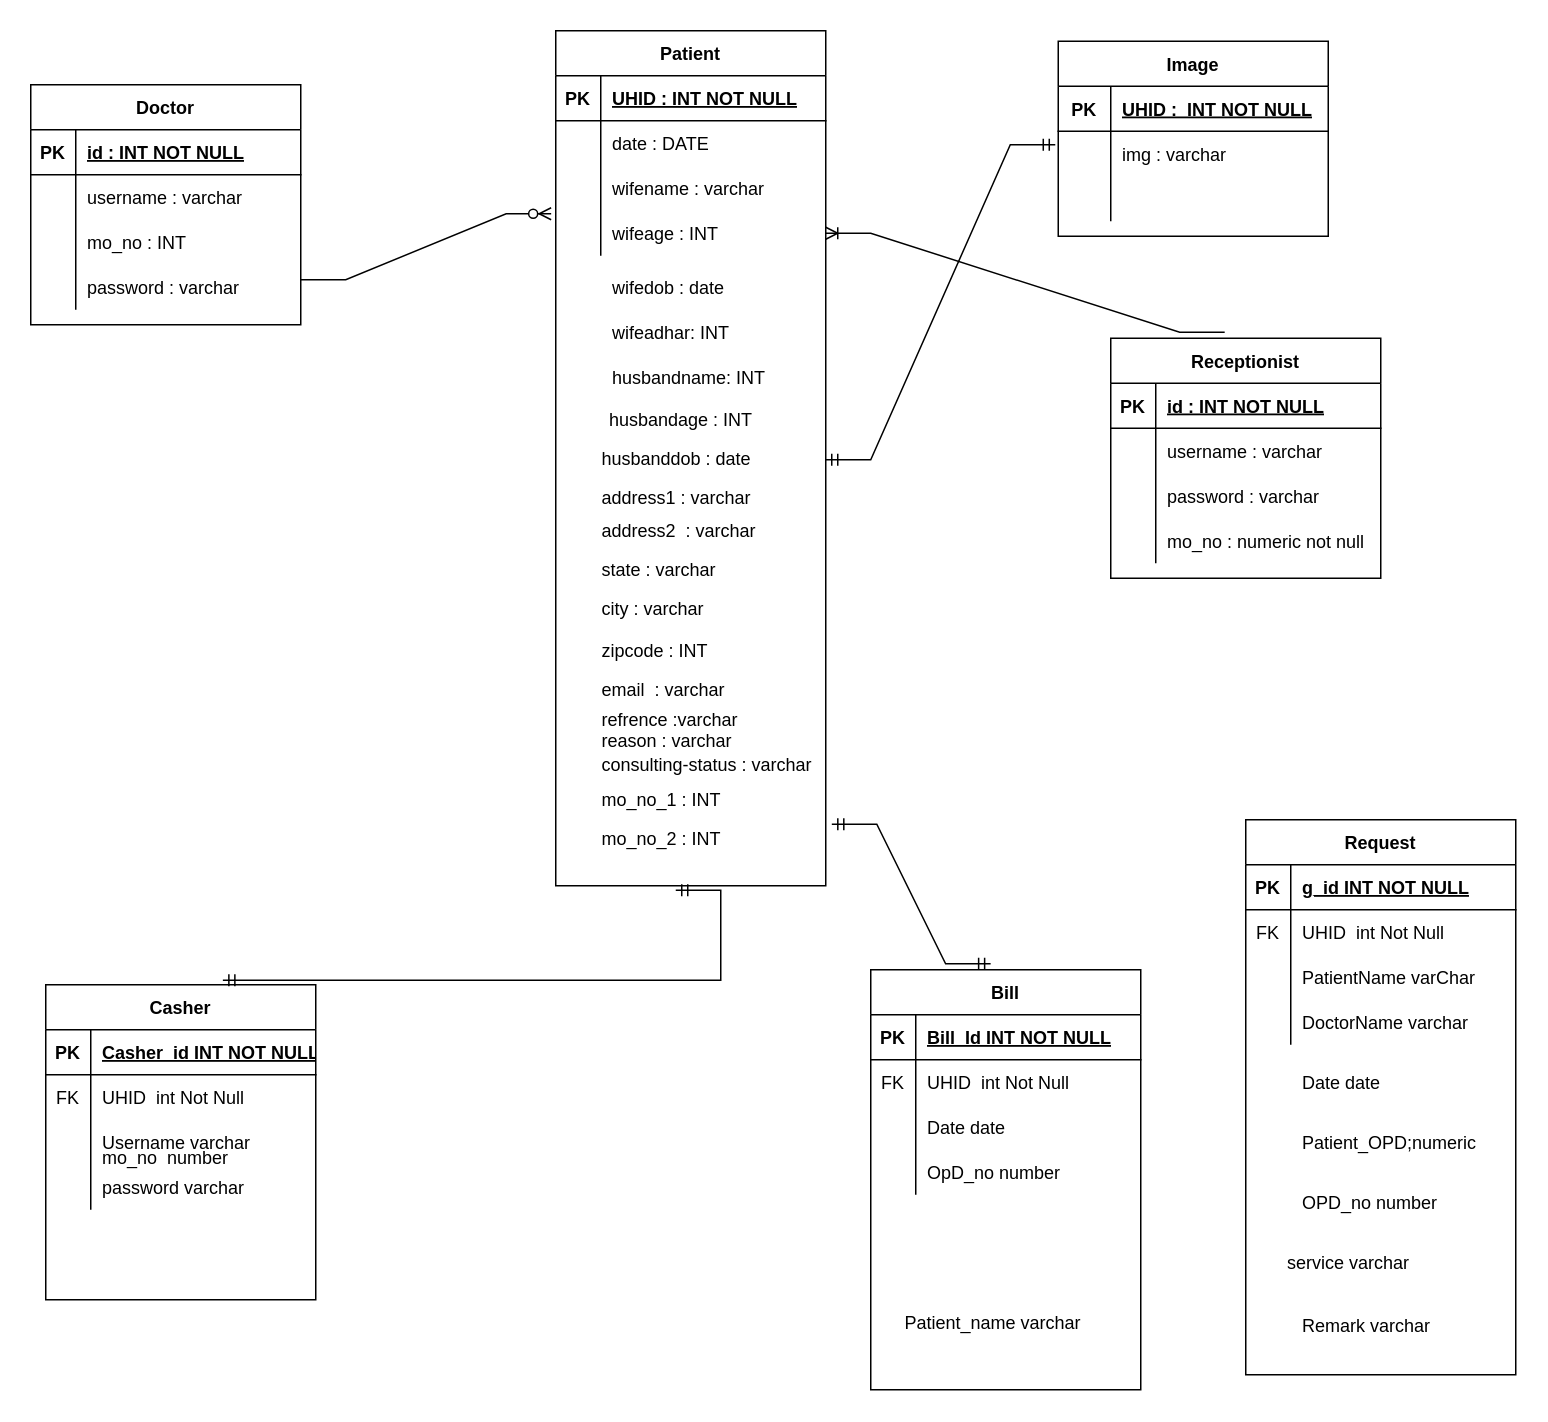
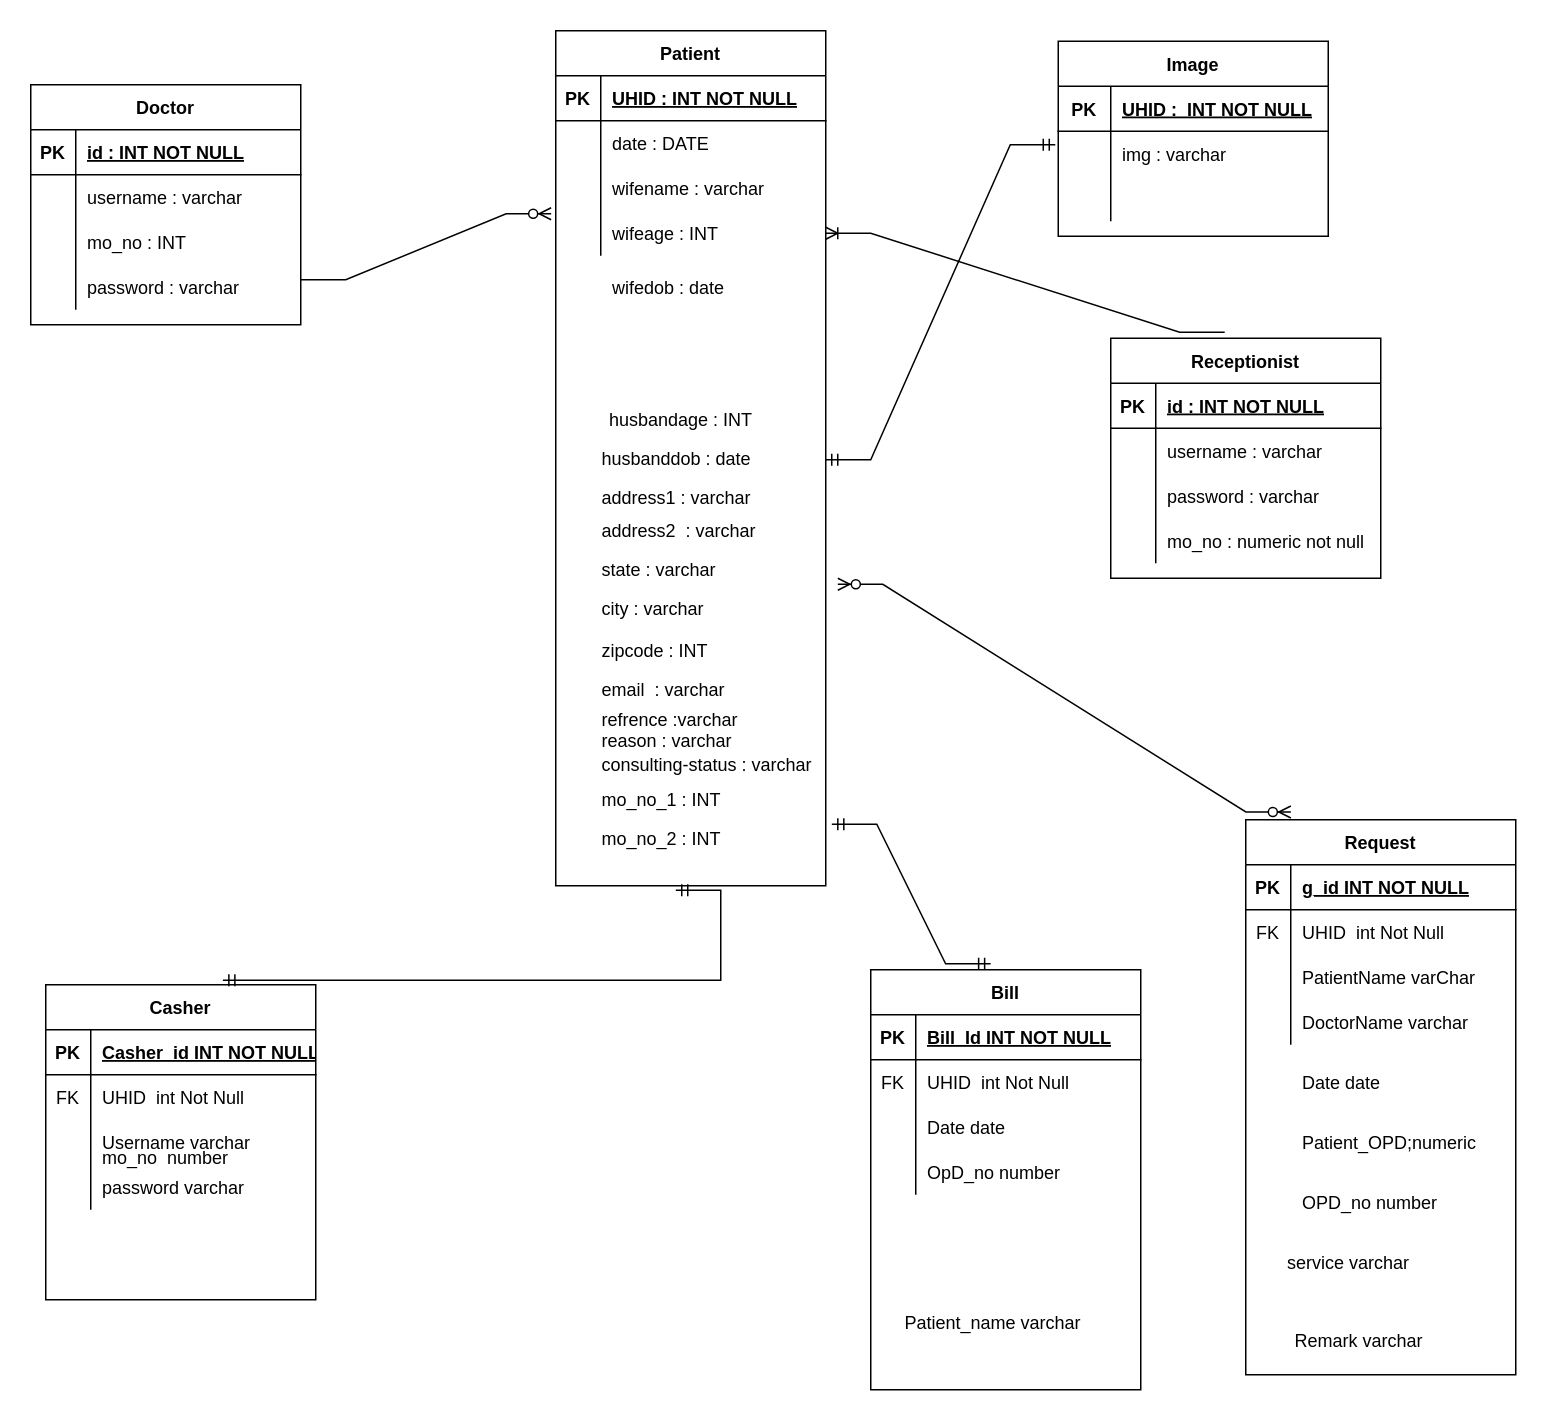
node "wifeadhar: INT": removed
node "husbandname: INT": removed
edge "city : varchar" -- "Request": added
node "Remark varchar": moved (1403, 1325) -> (1396, 1340)
